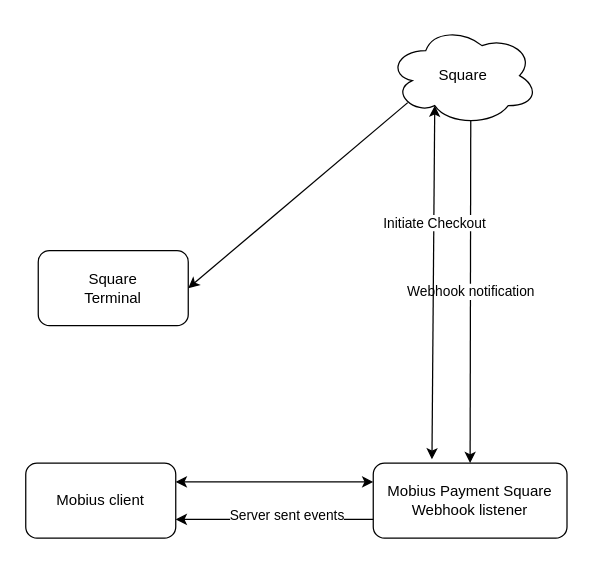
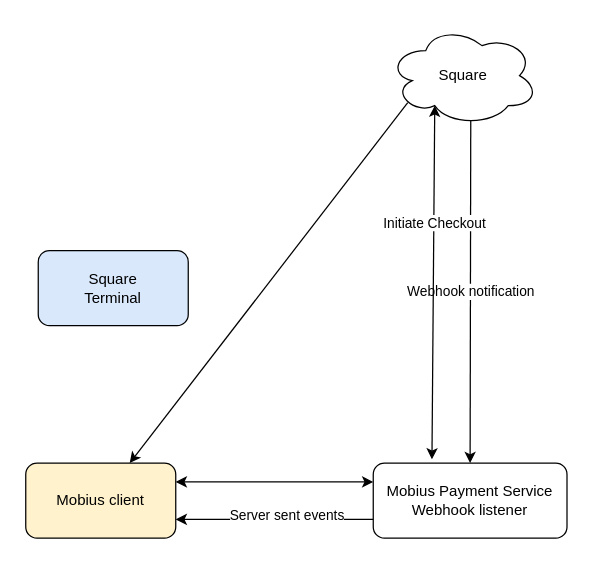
edge "Square" -> "Square Terminal": now "Square" -> "Mobius client"
node "Square Terminal": fillcolor #ffffff -> #dae8fc
node "Mobius client": fillcolor #ffffff -> #fff2cc
node "Mobius Payment Square Webhook listener": label "Mobius Payment Square Webhook listener" -> "Mobius Payment Service Webhook listener"
